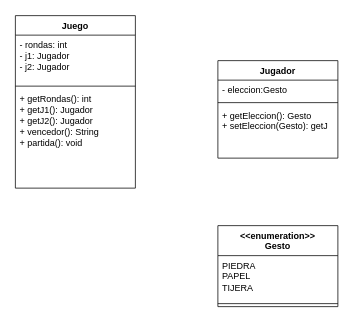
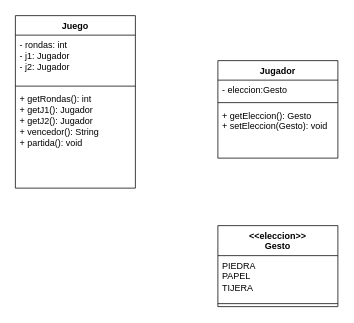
node "+ getEleccion(): Gesto + setEleccion(Gesto): getJ": label "+ getEleccion(): Gesto + setEleccion(Gesto): getJ" -> "+ getEleccion(): Gesto + setEleccion(Gesto): void"
node "<<enumeration>> Gesto": label "<<enumeration>> Gesto" -> "<<eleccion>> Gesto"
